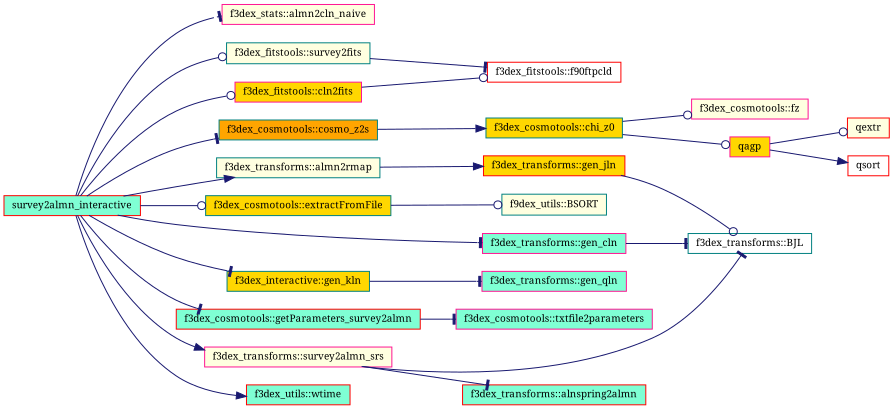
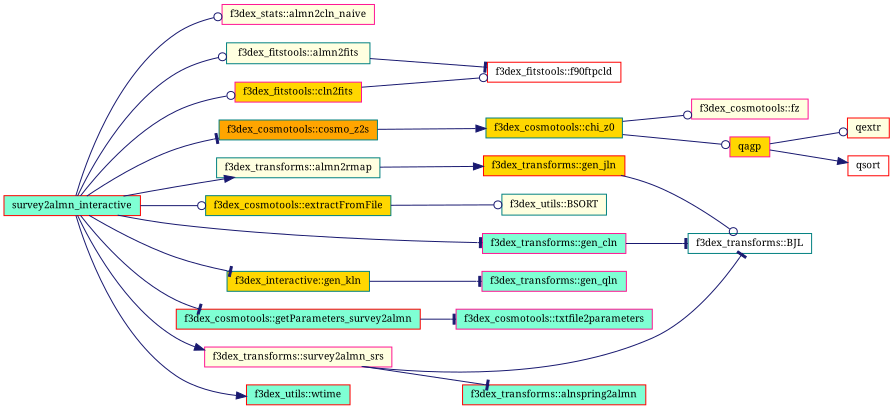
node "f3dex_fitstools::survey2fits": label "f3dex_fitstools::survey2fits" -> "f3dex_fitstools::almn2fits"
edge "survey2almn_interactive" -> "f3dex_stats::almn2cln_naive": arrowhead tee -> odot
node "f9dex_utils::BSORT": label "f9dex_utils::BSORT" -> "f3dex_utils::BSORT"
